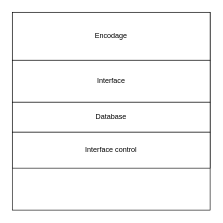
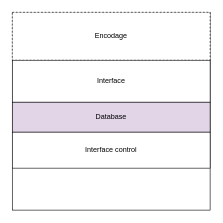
node "Encodage": style solid -> dashed
node "Database": fillcolor #ffffff -> #e1d5e7
